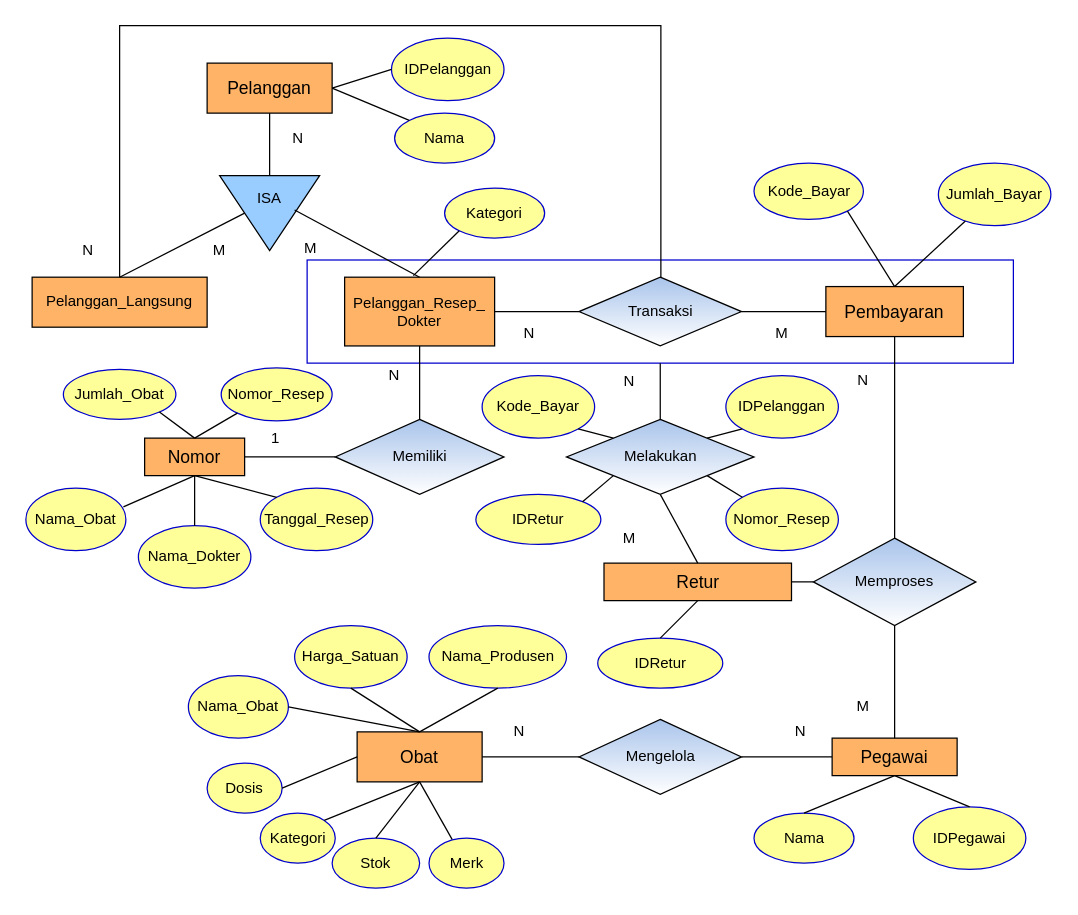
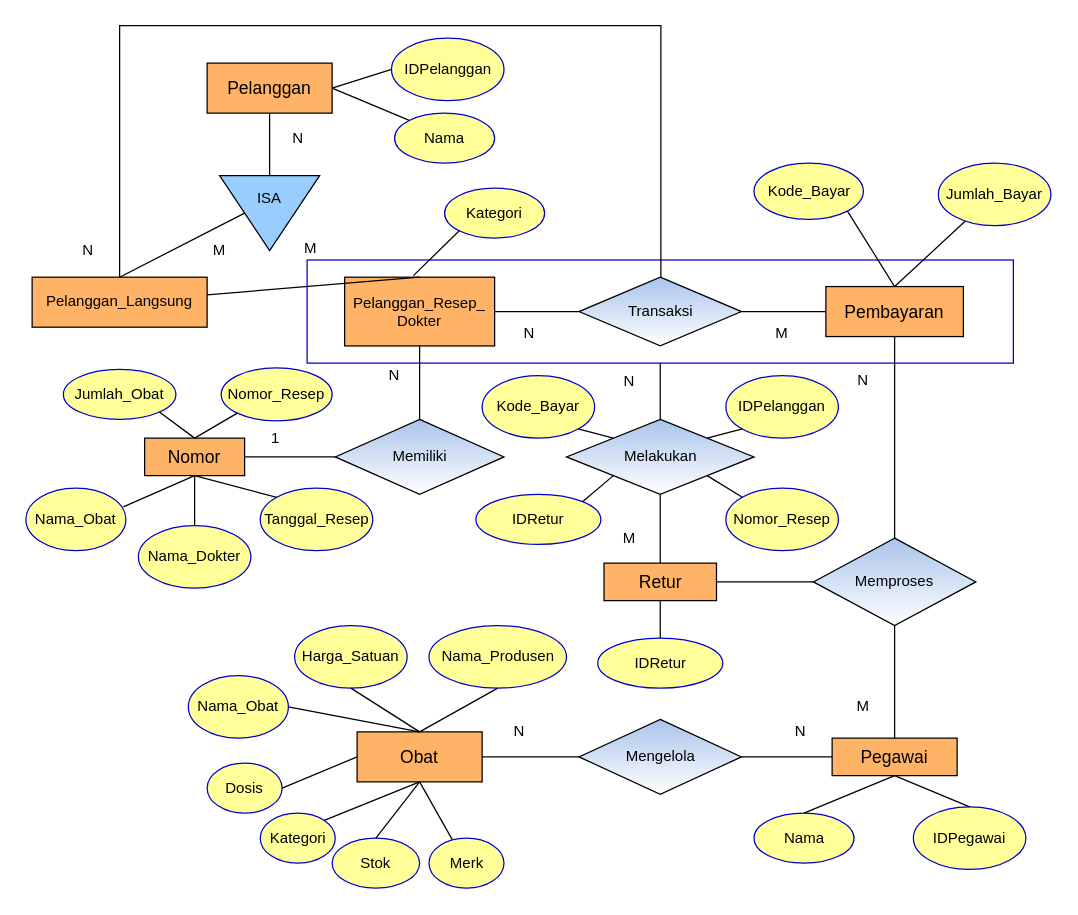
edge "ISA" -- "Pelanggan_Resep_ Dokter": now "Pelanggan_Langsung" -- "Pelanggan_Resep_ Dokter"
node "Retur": size 188x38 -> 113x38
